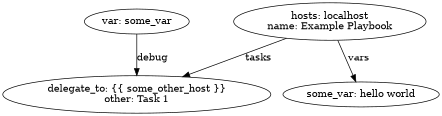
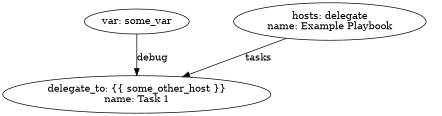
node "hosts: localhost name: Example Playbook": label "hosts: localhost name: Example Playbook" -> "hosts: delegate name: Example Playbook"
node "delegate_to: {{ some_other_host }} other: Task 1": label "delegate_to: {{ some_other_host }} other: Task 1" -> "delegate_to: {{ some_other_host }} name: Task 1"
node "some_var: hello world": removed
